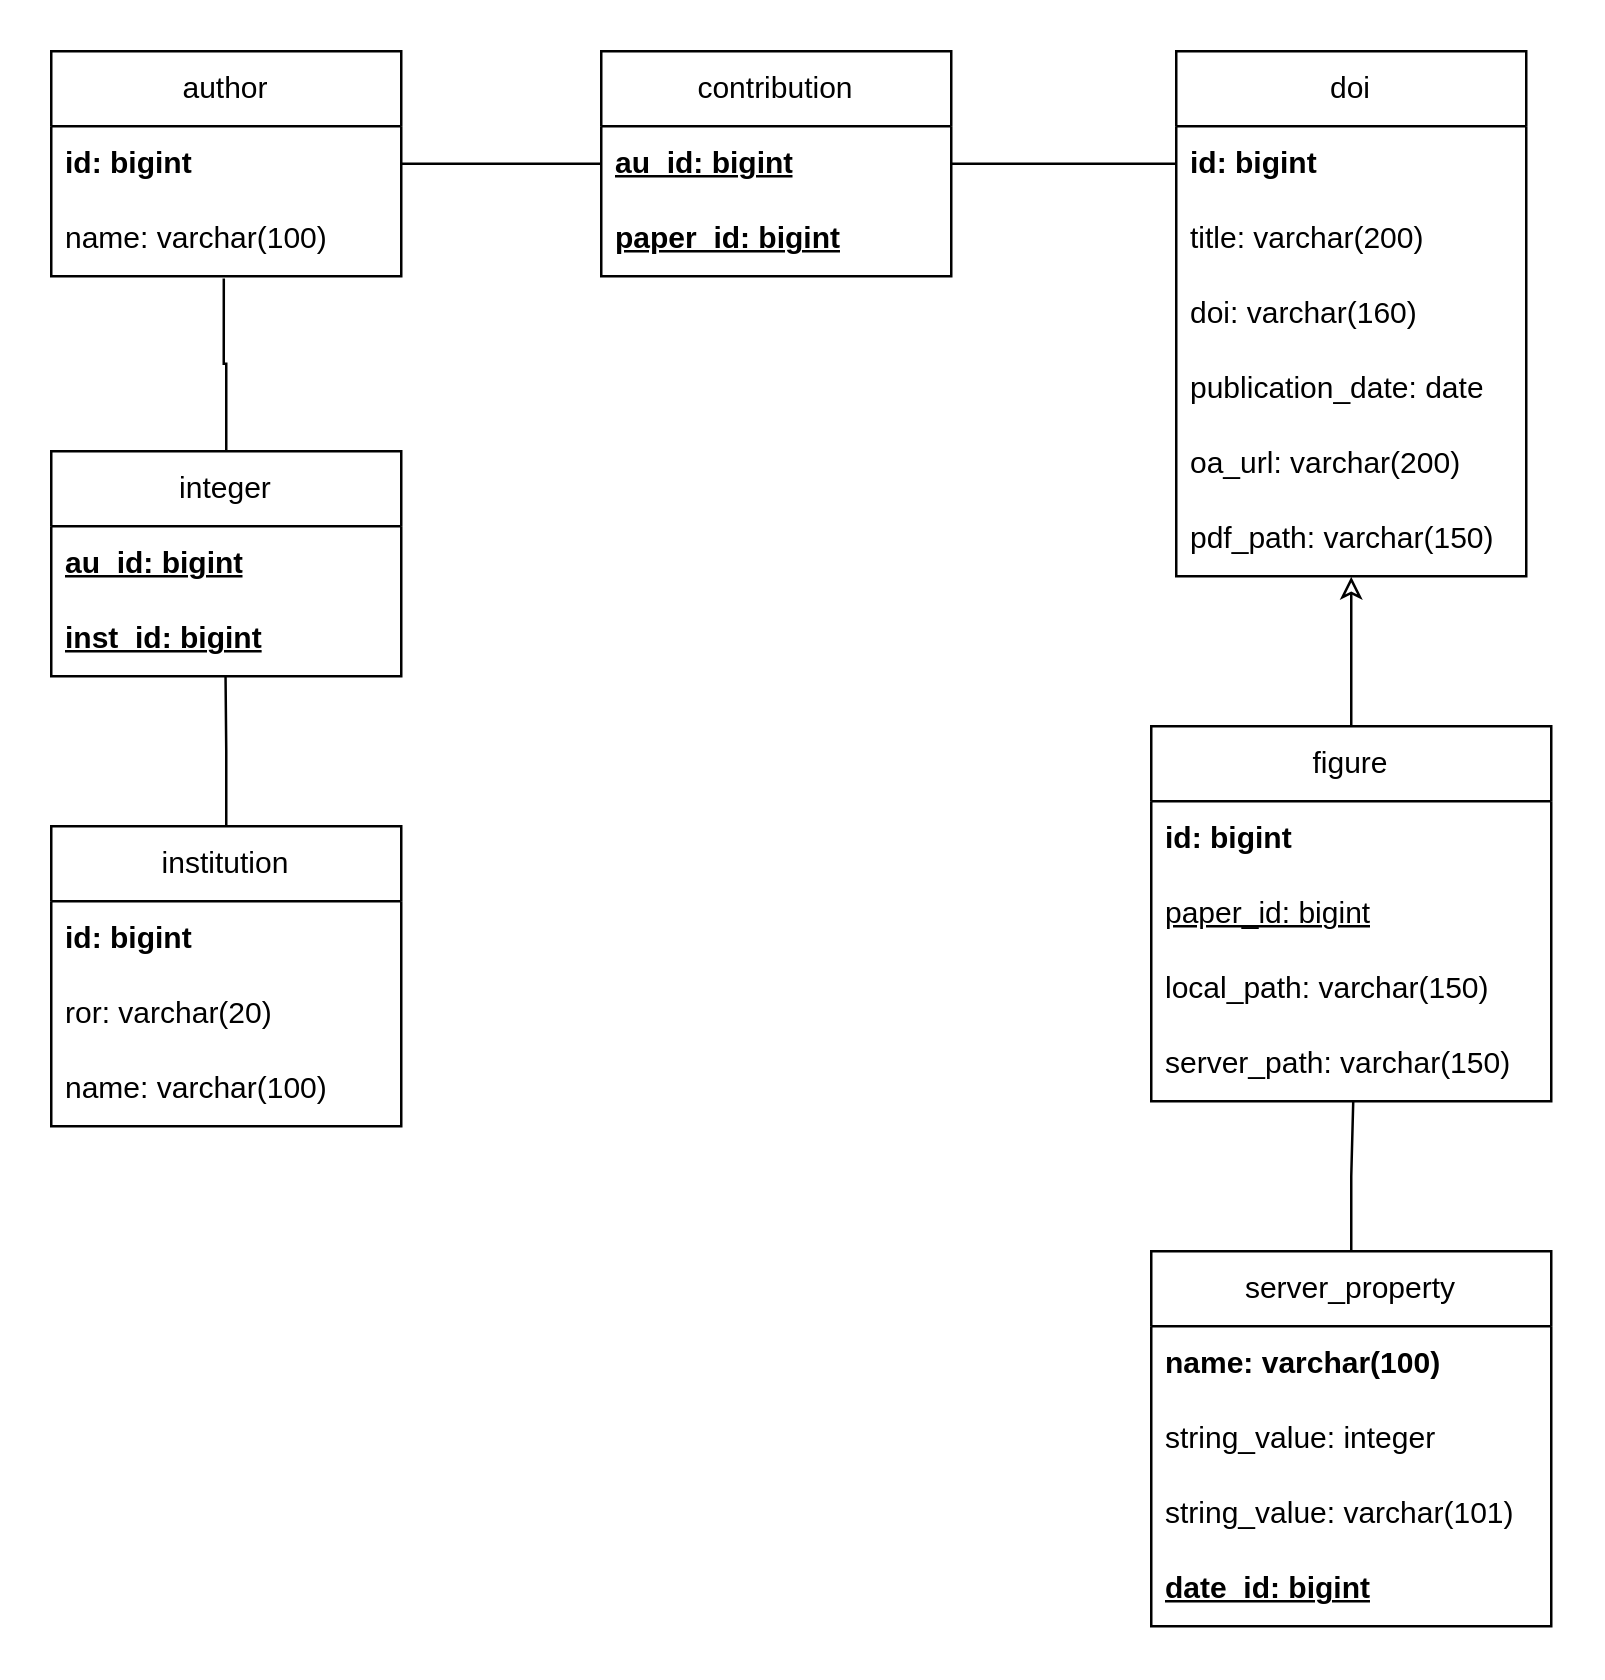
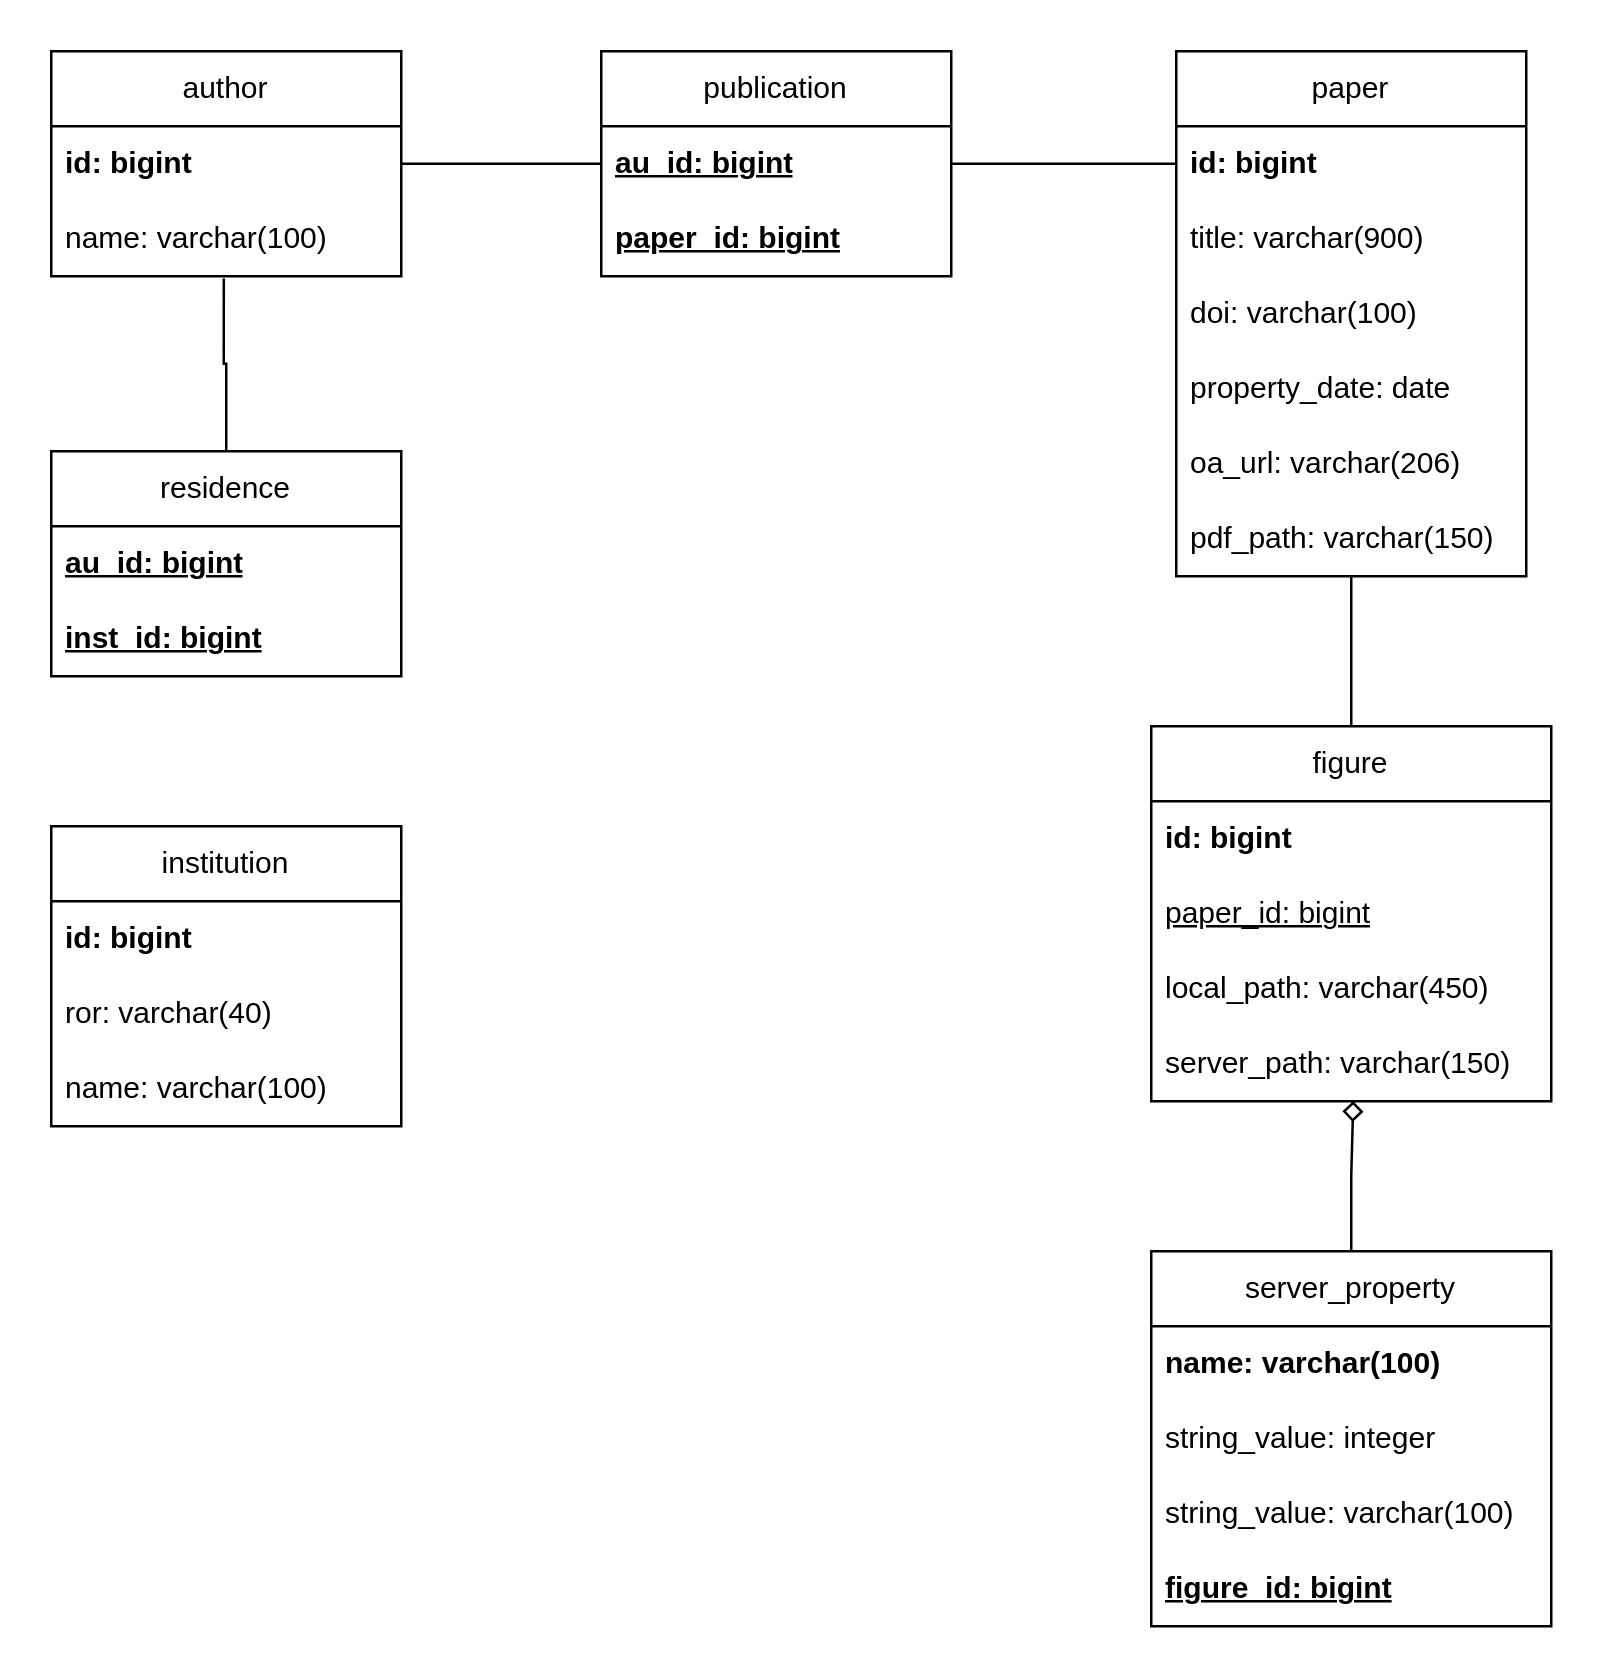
node "contribution": label "contribution" -> "publication"
node "doi": label "doi" -> "paper"
node "title: varchar(200)": label "title: varchar(200)" -> "title: varchar(900)"
node "doi: varchar(160)": label "doi: varchar(160)" -> "doi: varchar(100)"
node "publication_date: date": label "publication_date: date" -> "property_date: date"
node "oa_url: varchar(200)": label "oa_url: varchar(200)" -> "oa_url: varchar(206)"
node "integer": label "integer" -> "residence"
edge "figure" -> "pdf_path: varchar(150)": arrowhead classic -> none
edge "inst_id: bigint" -- "institution": removed
node "local_path: varchar(150)": label "local_path: varchar(150)" -> "local_path: varchar(450)"
node "ror: varchar(20)": label "ror: varchar(20)" -> "ror: varchar(40)"
edge "server_path: varchar(150)" -- "server_property": arrowhead none -> diamond
node "string_value: varchar(101)": label "string_value: varchar(101)" -> "string_value: varchar(100)"
node "date_id: bigint": label "date_id: bigint" -> "figure_id: bigint"
